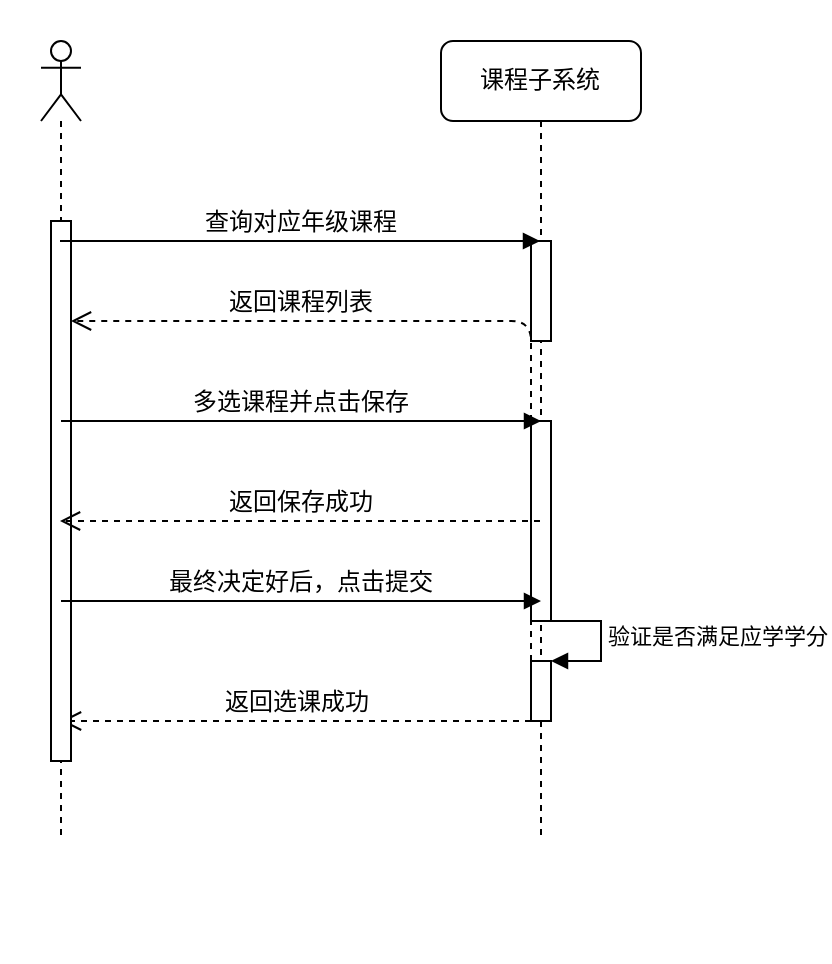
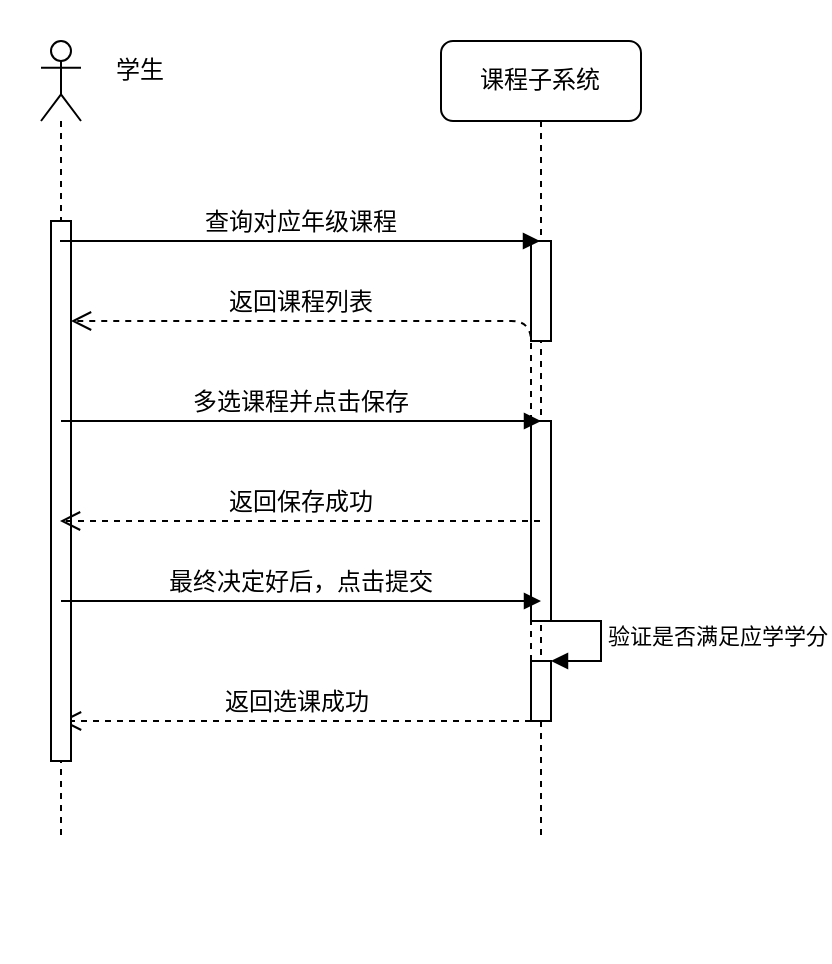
node "学生": added
